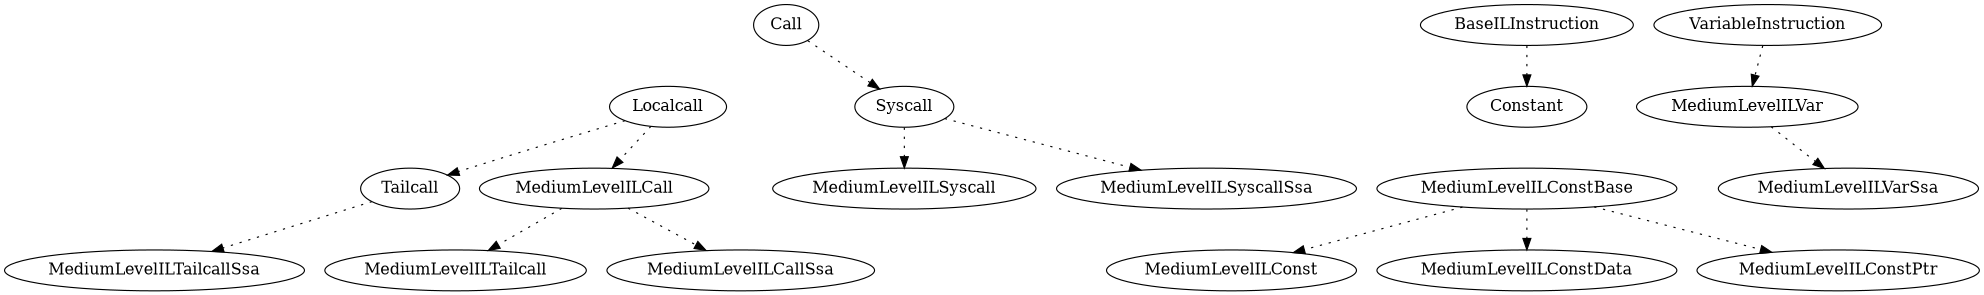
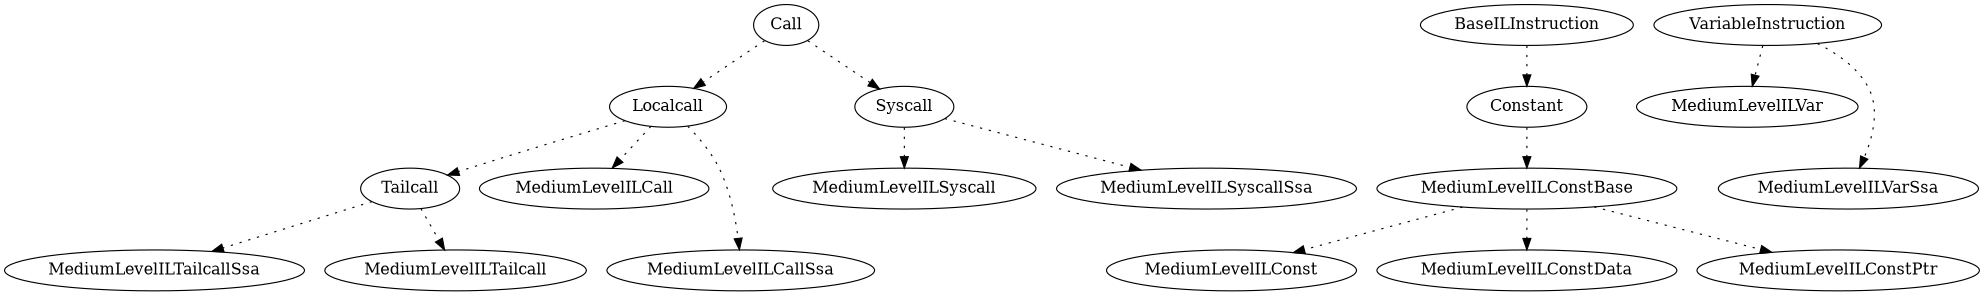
edge "Call" -> "Localcall": added
edge "Constant" -> "MediumLevelILConstBase": added
edge "MediumLevelILVar" -> "MediumLevelILVarSsa": now "VariableInstruction" -> "MediumLevelILVarSsa"
edge "MediumLevelILCall" -> "MediumLevelILTailcall": now "Tailcall" -> "MediumLevelILTailcall"
edge "MediumLevelILCall" -> "MediumLevelILCallSsa": now "Localcall" -> "MediumLevelILCallSsa"
